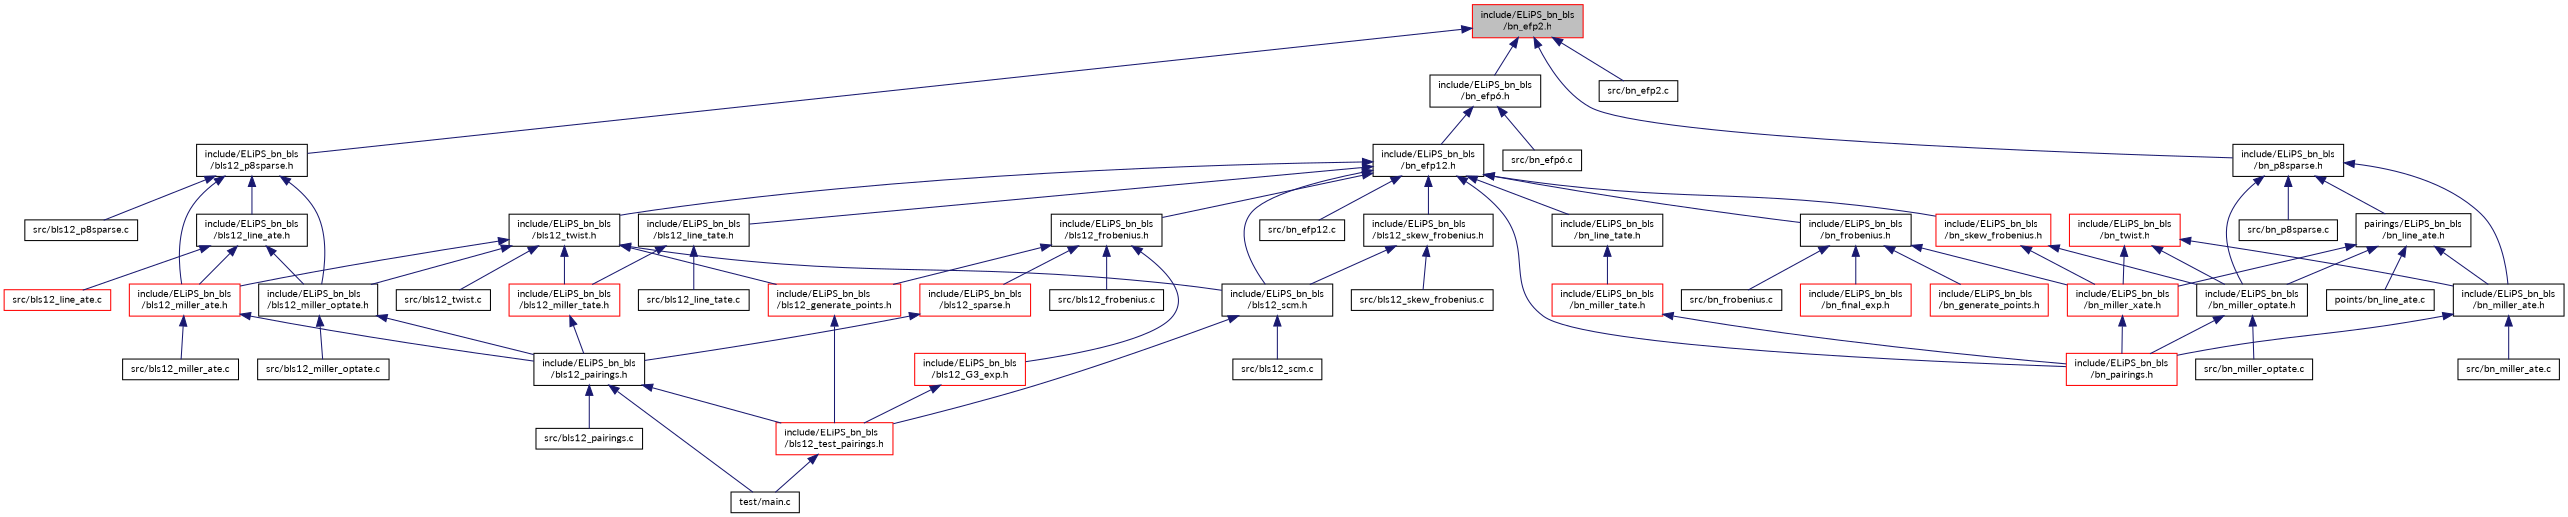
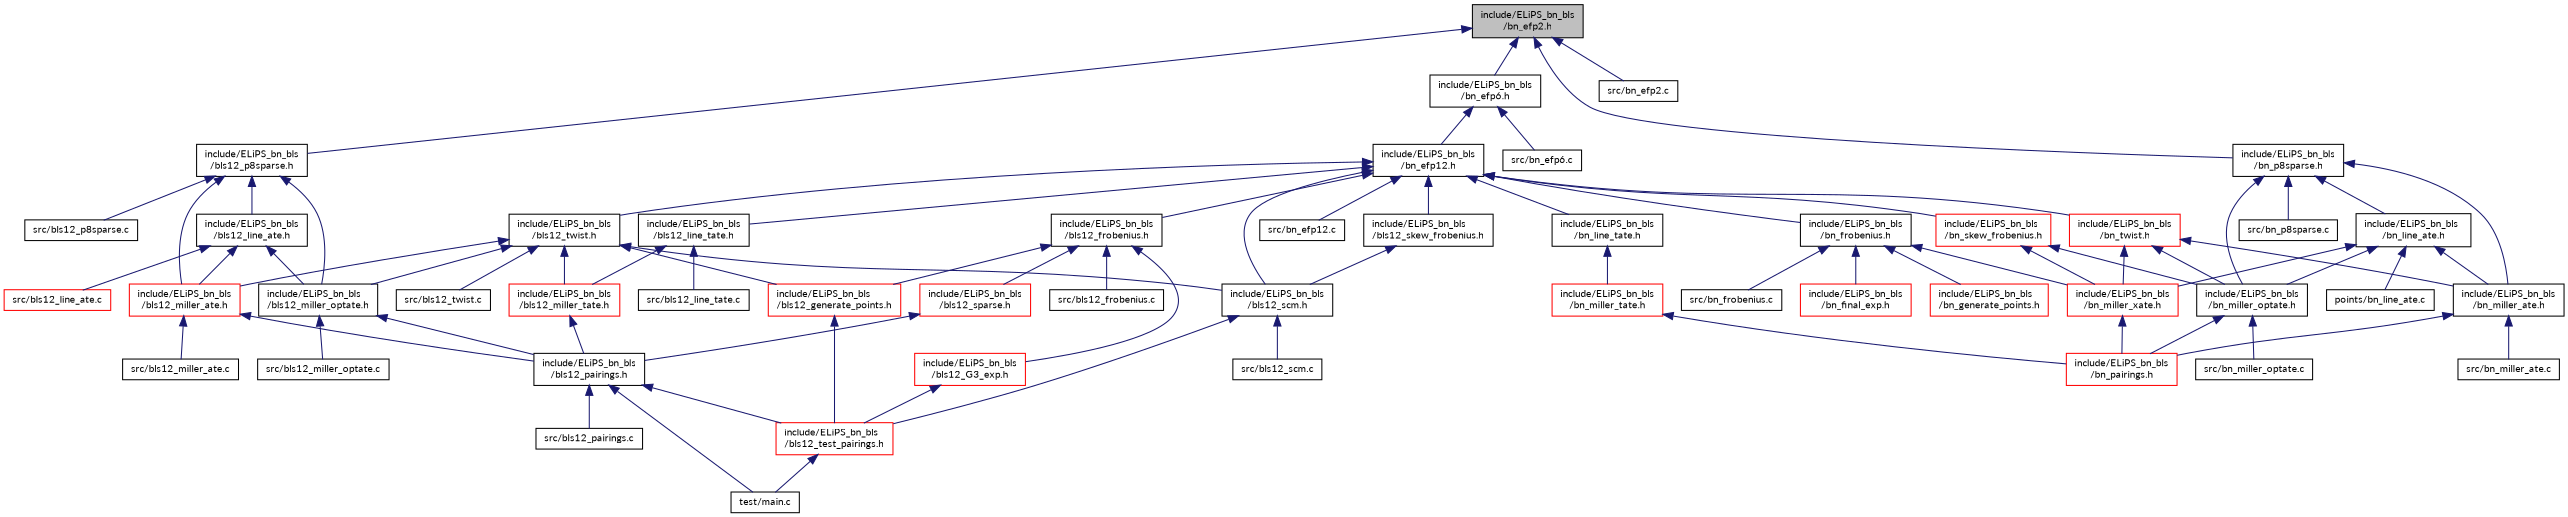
node "include/ELiPS_bn_bls /bn_efp2.h": color red -> black
node "pairings/ELiPS_bn_bls /bn_line_ate.h": label "pairings/ELiPS_bn_bls /bn_line_ate.h" -> "include/ELiPS_bn_bls /bn_line_ate.h"
node "src/bls12_skew_frobenius.c": removed
edge "include/ELiPS_bn_bls /bn_pairings.h" -> "include/ELiPS_bn_bls /bn_efp12.h": now "include/ELiPS_bn_bls /bn_twist.h" -> "include/ELiPS_bn_bls /bn_efp12.h"
